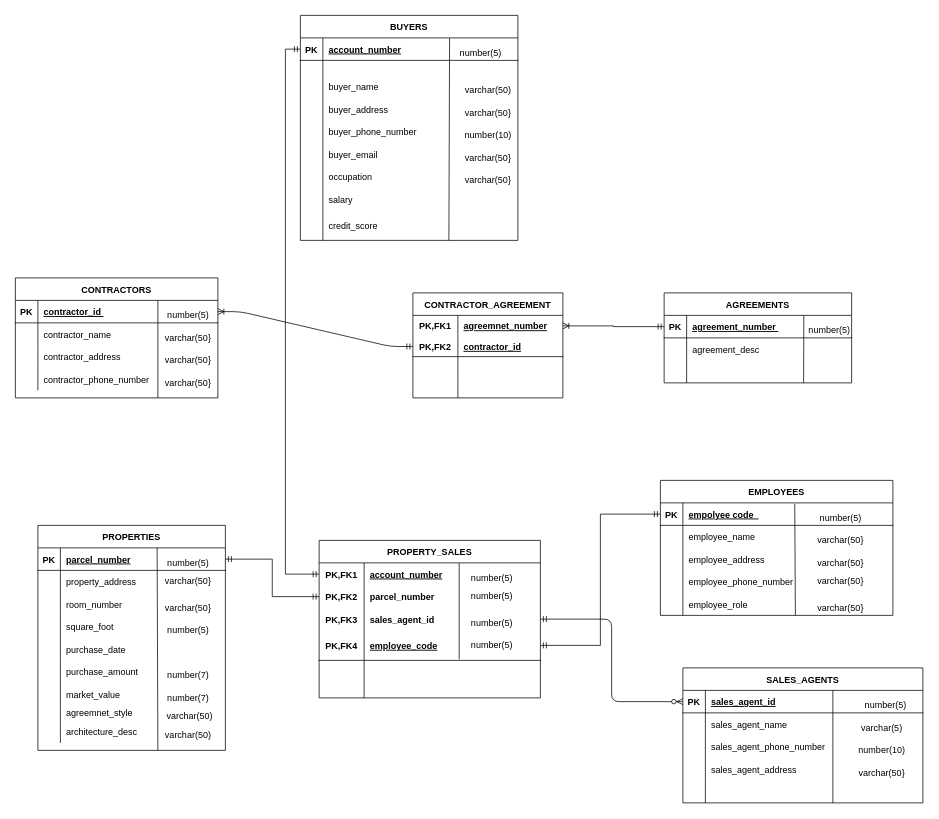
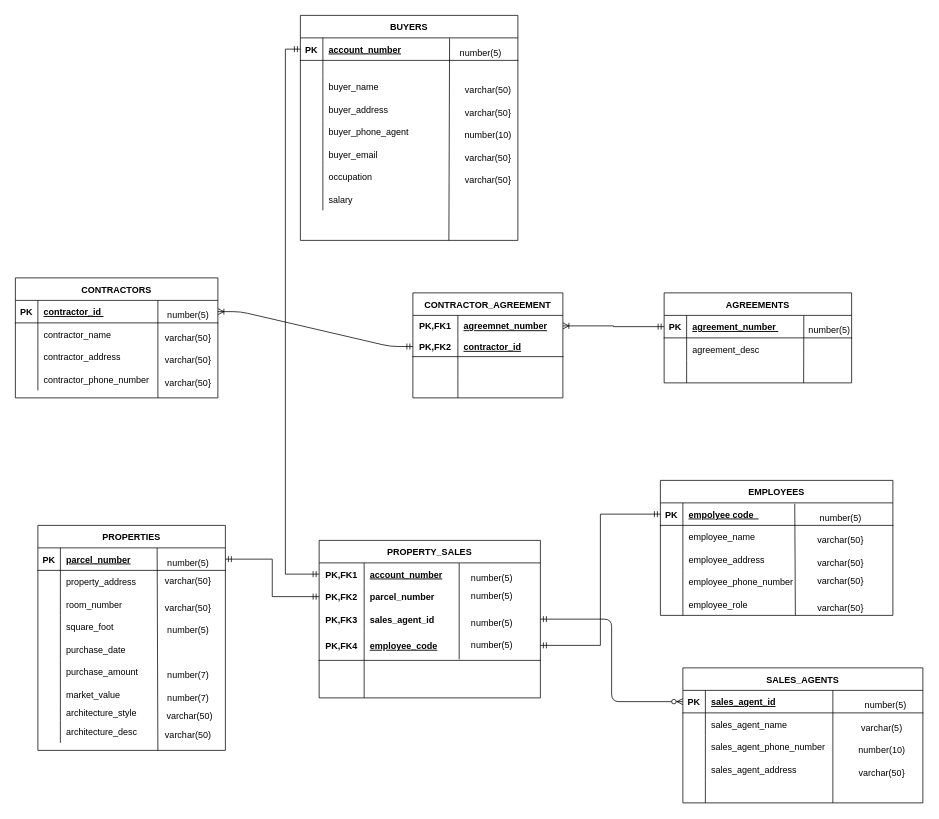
node "buyer_phone_number": label "buyer_phone_number" -> "buyer_phone_agent"
node "credit_score": removed
node "agreemnet_style": label "agreemnet_style" -> "architecture_style"
